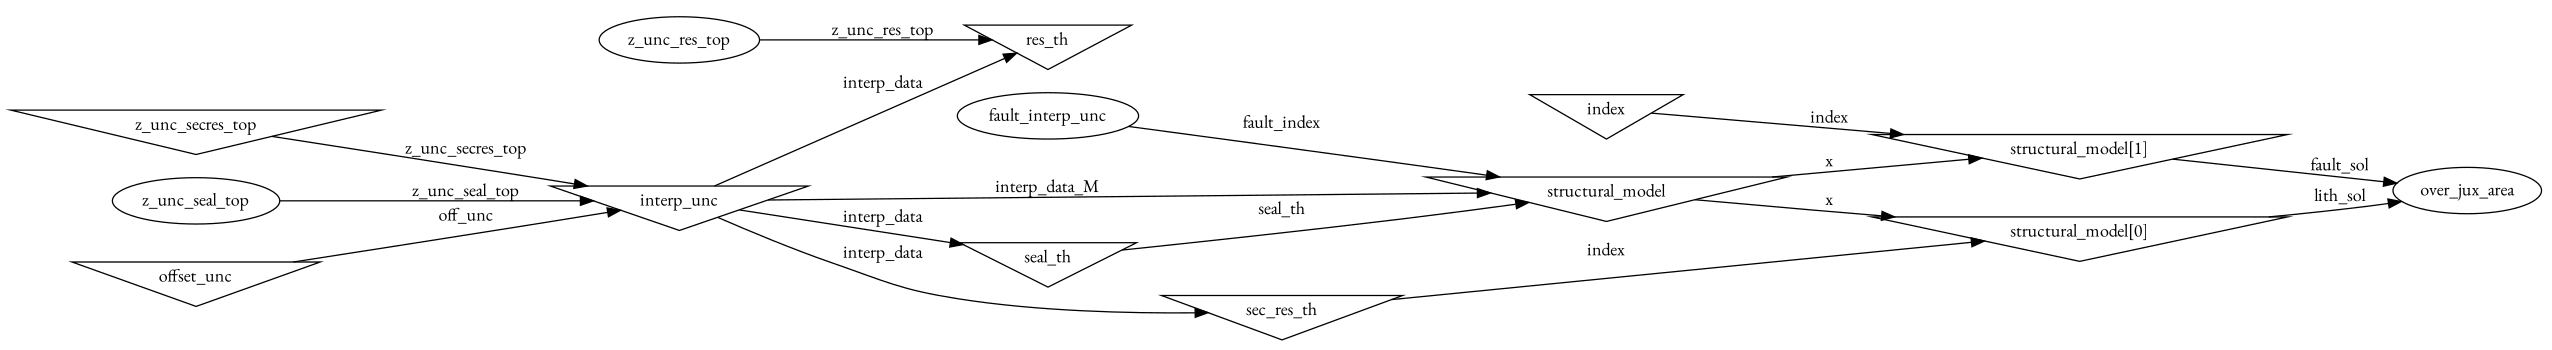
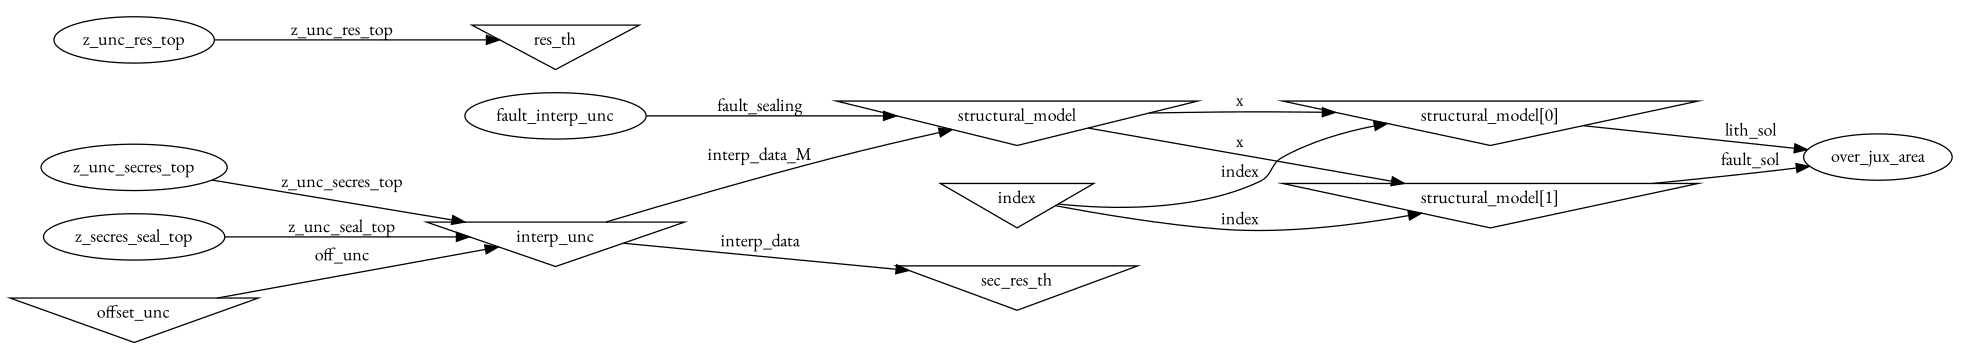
edge "interp_unc" -> "res_th": removed, label "interp_data"
edge "fault_interp_unc" -> "structural_model": label "fault_index" -> "fault_sealing"
node "z_unc_secres_top": shape invtriangle -> ellipse
node "z_unc_seal_top": label "z_unc_seal_top" -> "z_secres_seal_top"
node "seal_th": removed
edge "sec_res_th" -> "structural_model[0]": now "index" -> "structural_model[0]"
